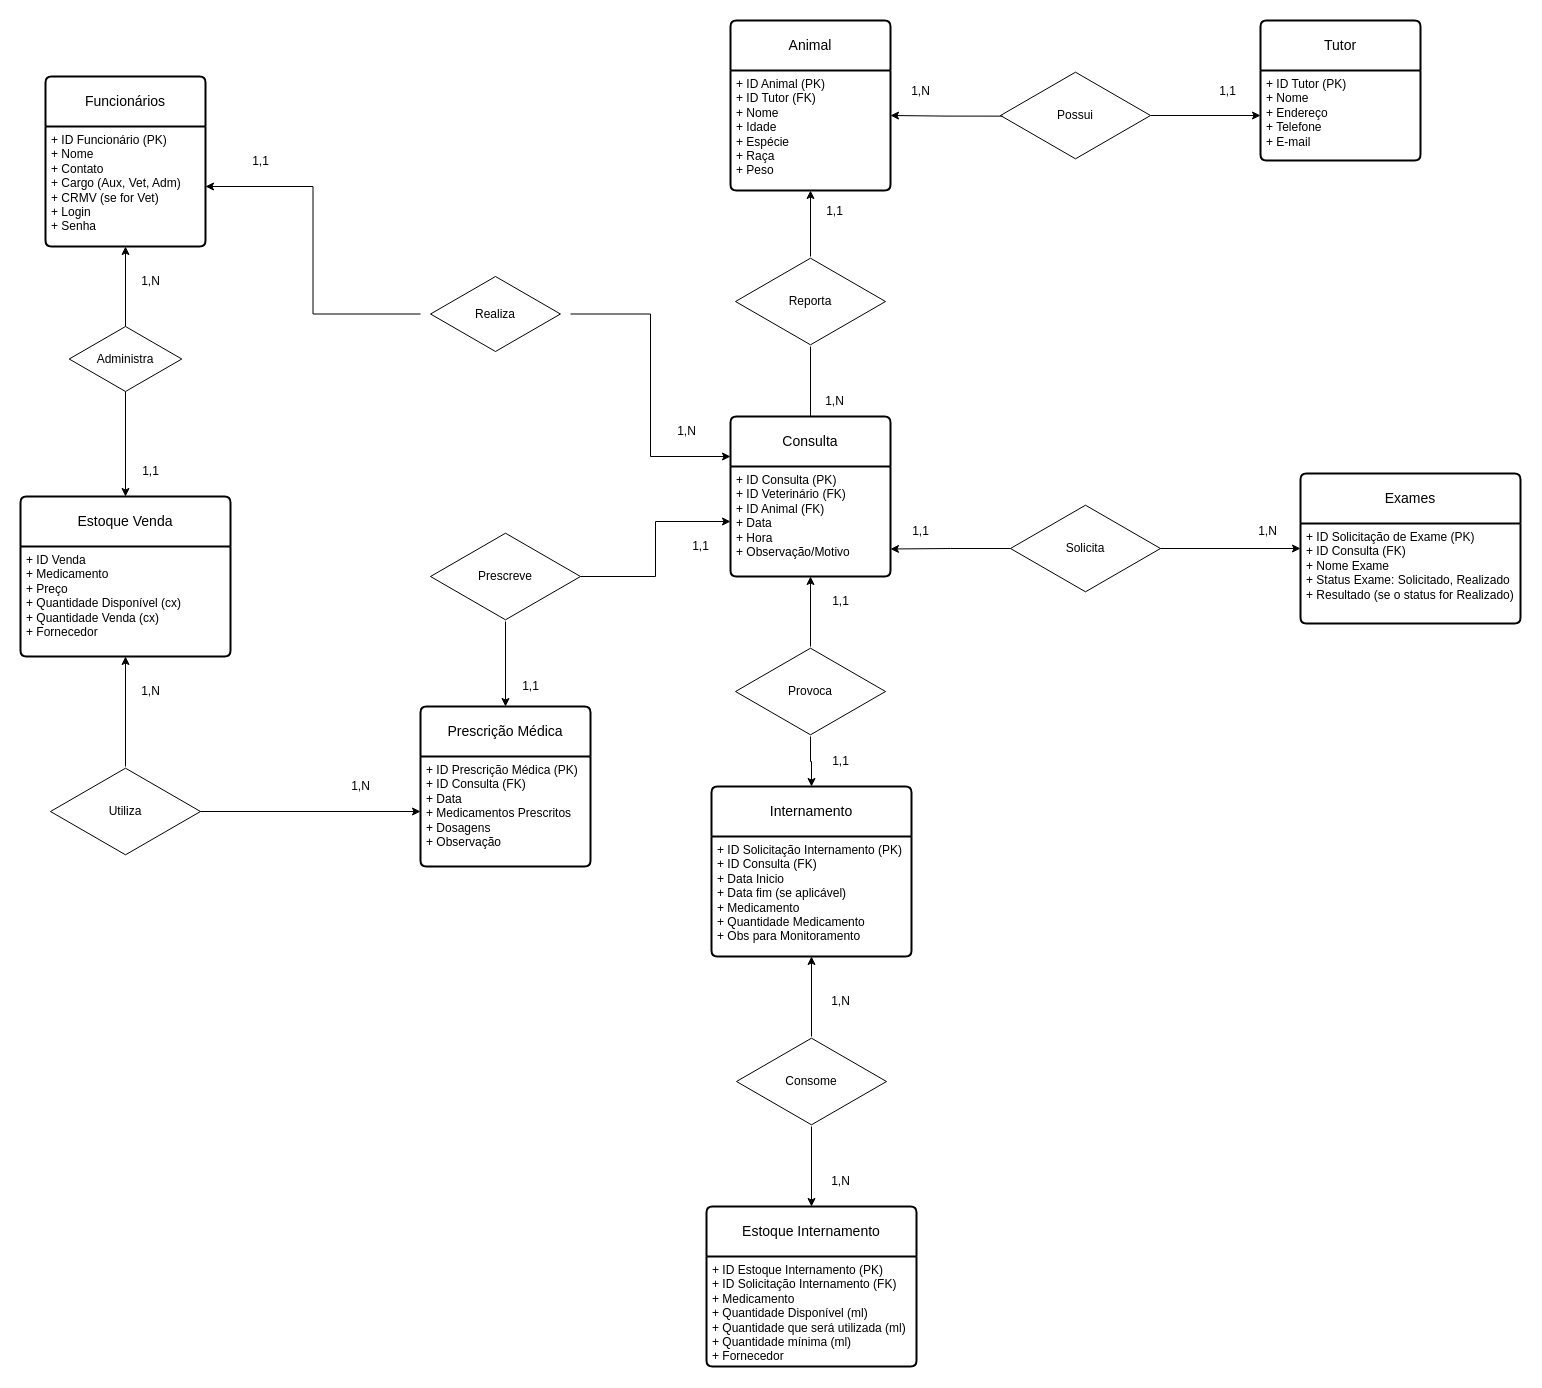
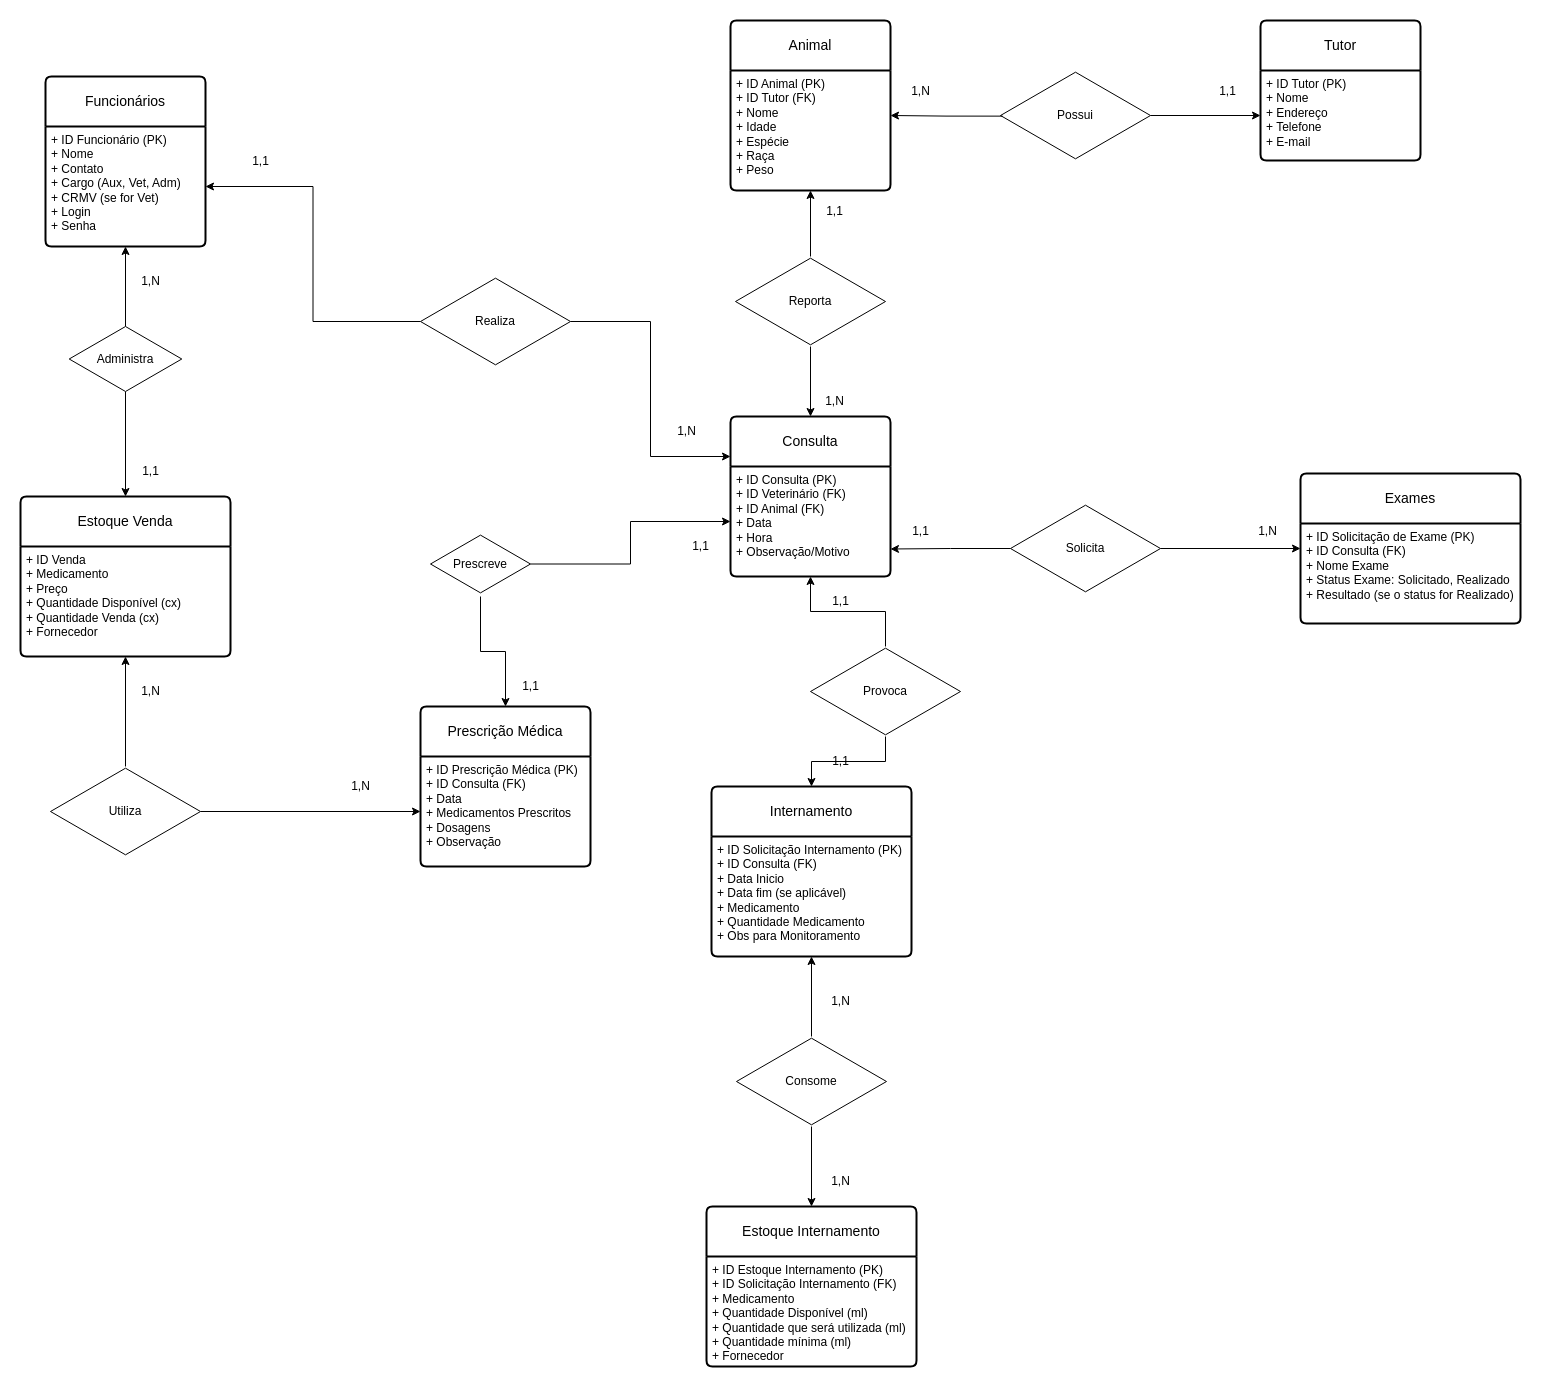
node "Realiza": size 150x75 -> 150x90
edge "Reporta" -- "Consulta": arrowhead none -> classic
node "Prescreve": size 150x90 -> 100x65
node "Provoca": moved (811, 692) -> (886, 692)
